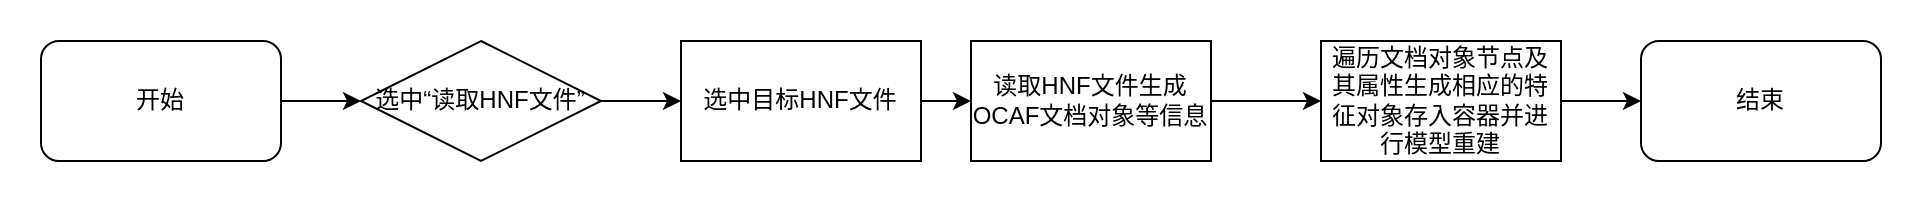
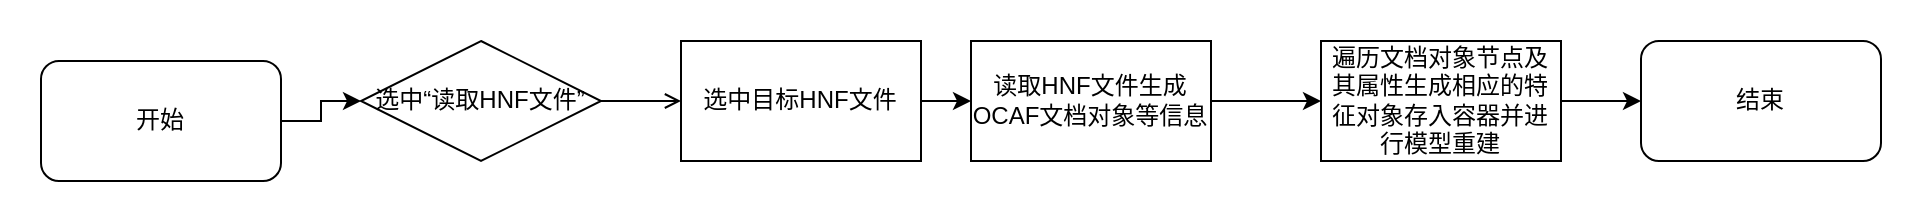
node "开始": moved (161, 101) -> (161, 121)
edge "选中“读取HNF文件”" -> "选中目标HNF文件": arrowhead classic -> open
